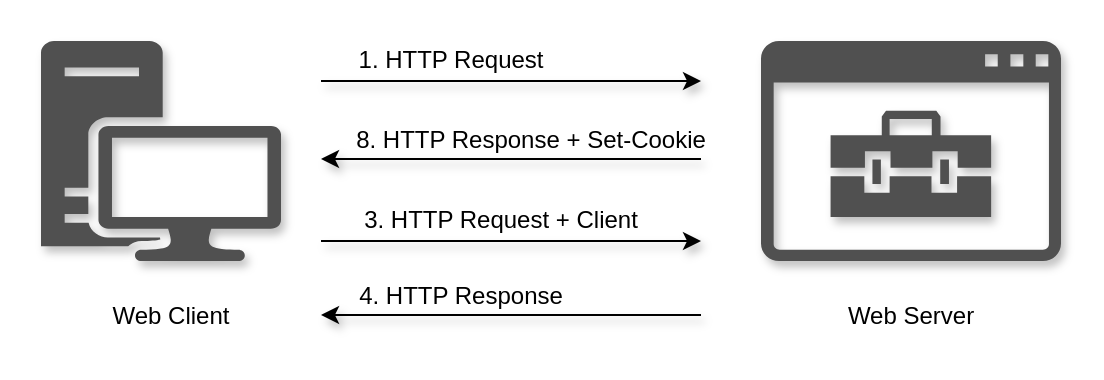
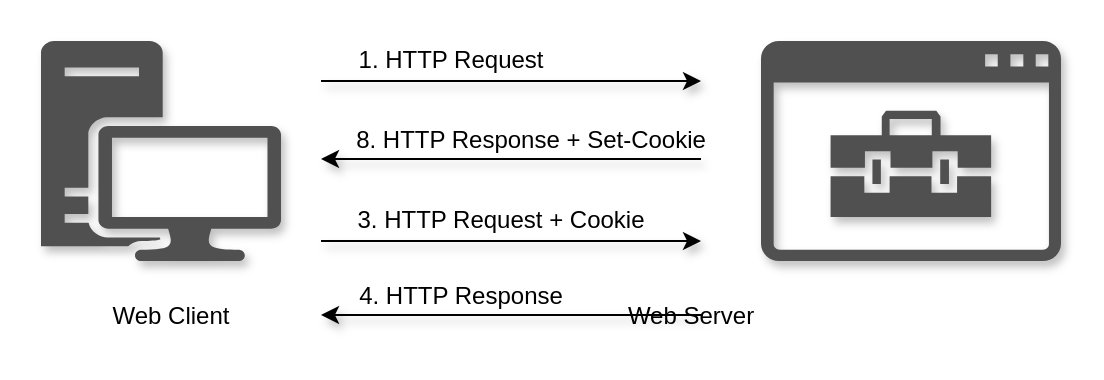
node "3. HTTP Request + Client": label "3. HTTP Request + Client" -> "3. HTTP Request + Cookie"
node "Web Server": moved (911, 317) -> (691, 317)
